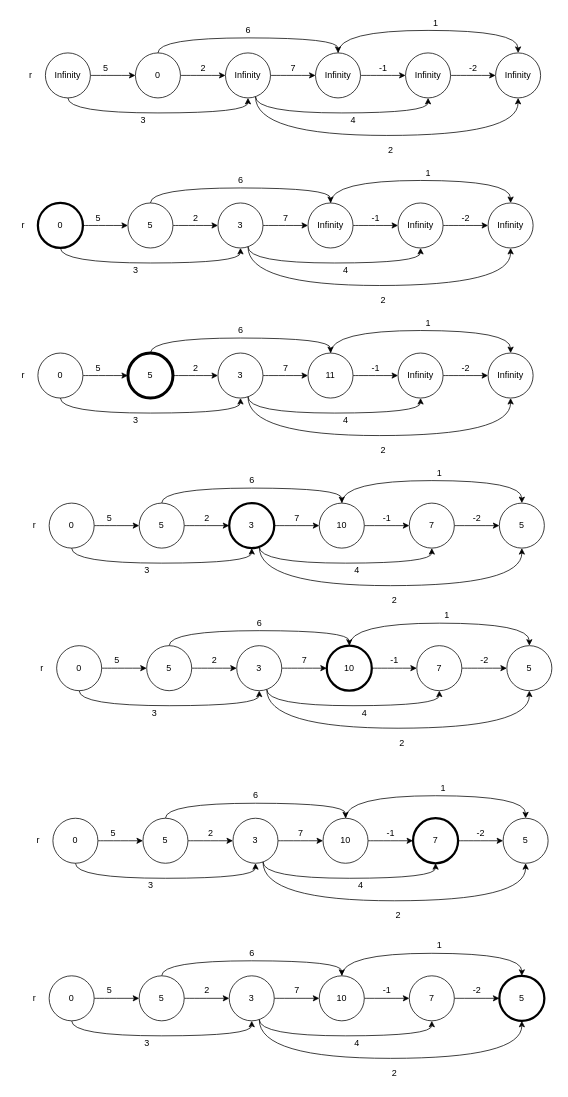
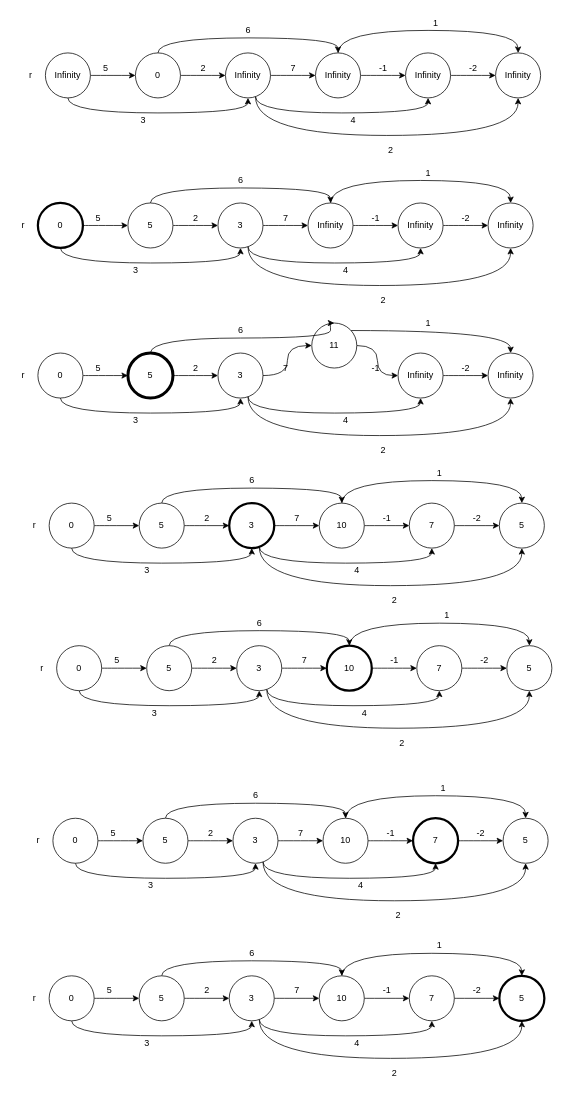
node "11": moved (330, 375) -> (334, 345)
